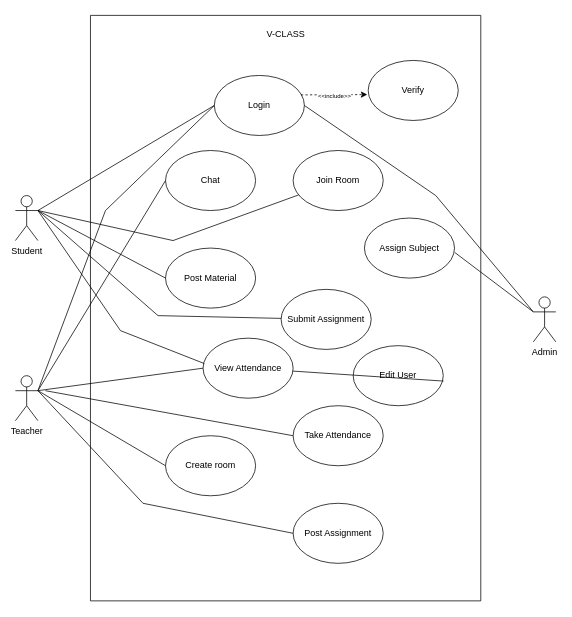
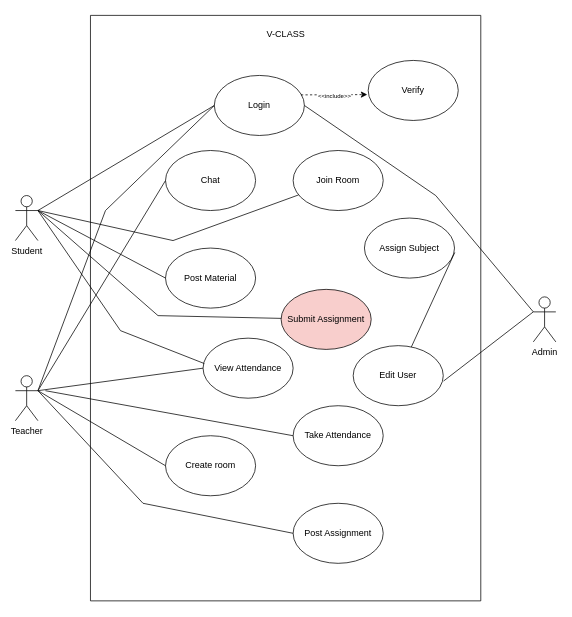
edge "Assign Subject" -- "Admin": now "Assign Subject" -- "Edit User"
node "Submit Assignment": fillcolor #ffffff -> #f8cecc
edge "View Attendance" -- "Edit User": now "Admin" -- "Edit User"
